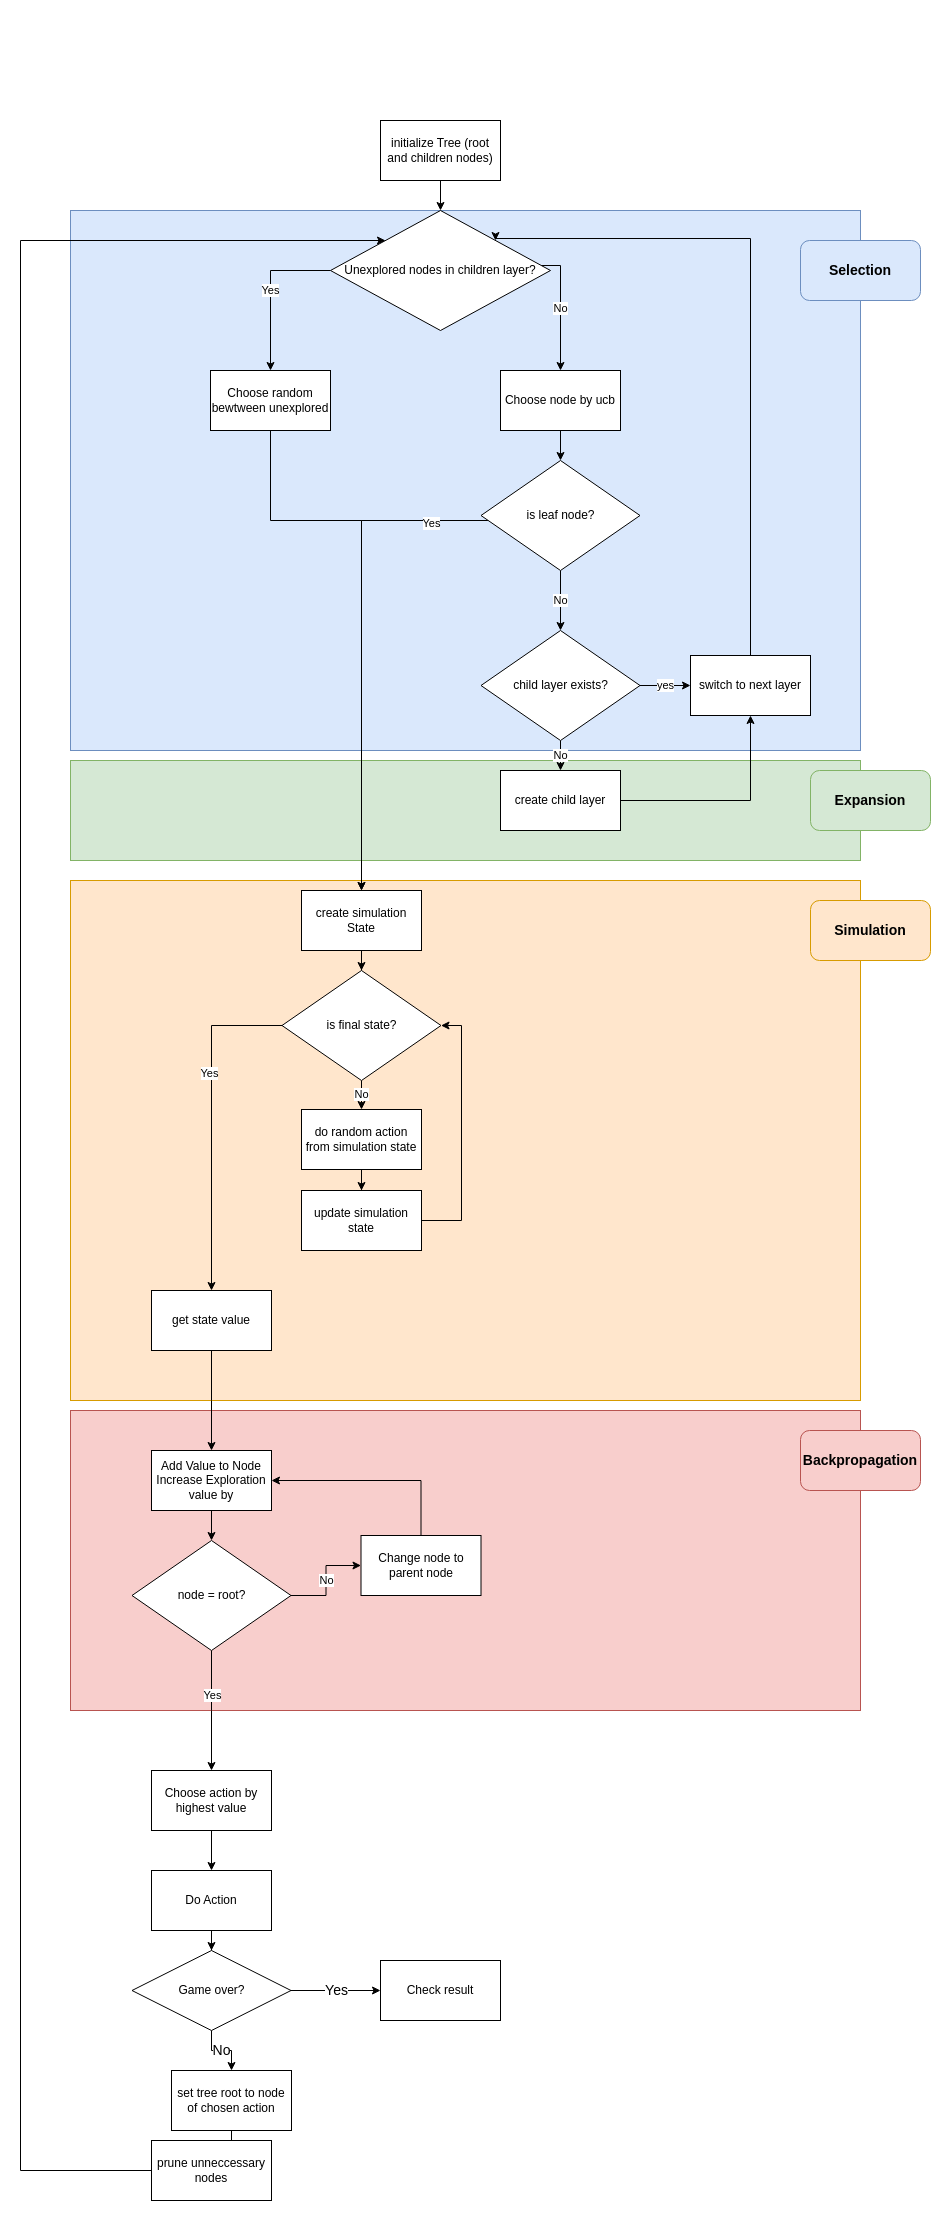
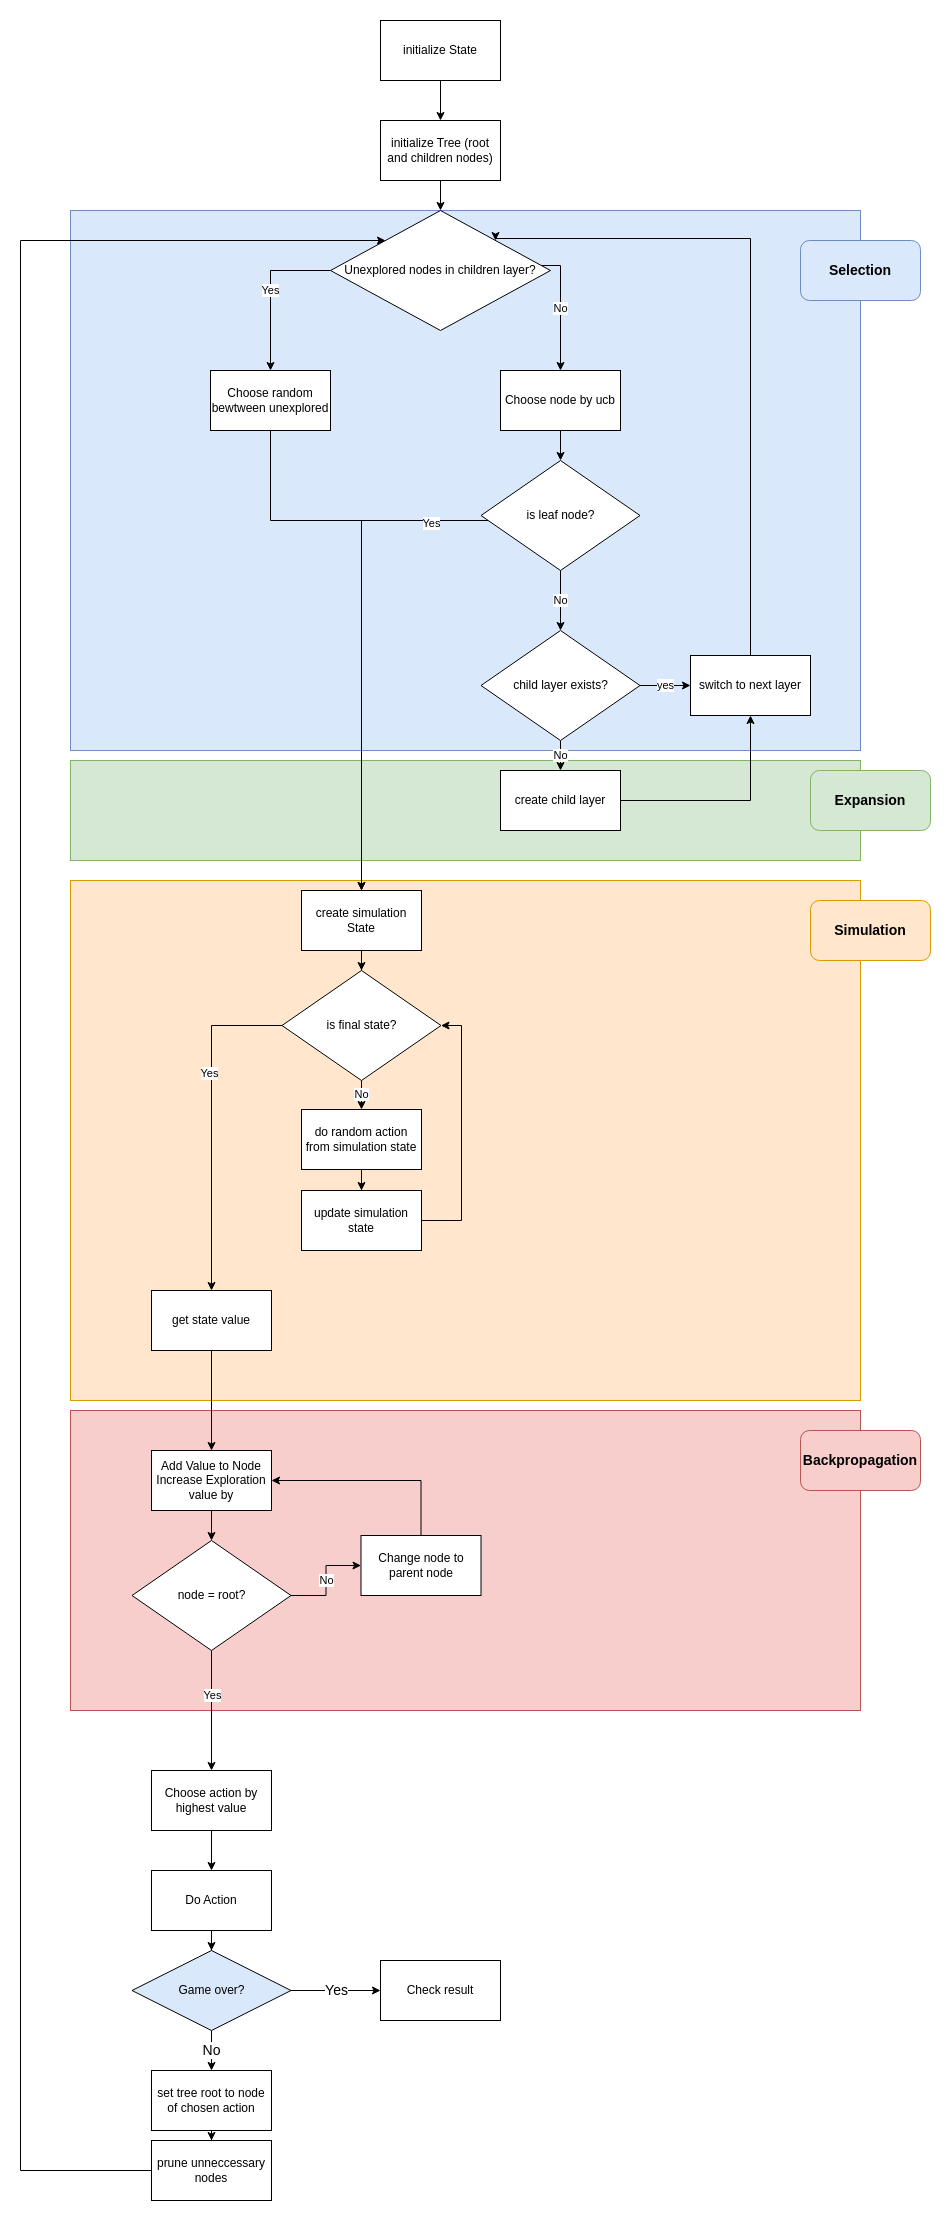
node "initialize State": added
edge "initialize State" -> "initialize Tree (root and children nodes)": added
node "Game over?": fillcolor #ffffff -> #dae8fc
node "set tree root to node of chosen action": moved (232, 2101) -> (212, 2101)
